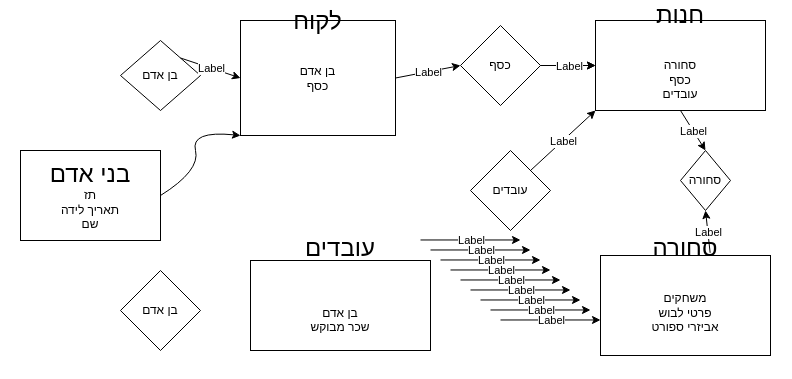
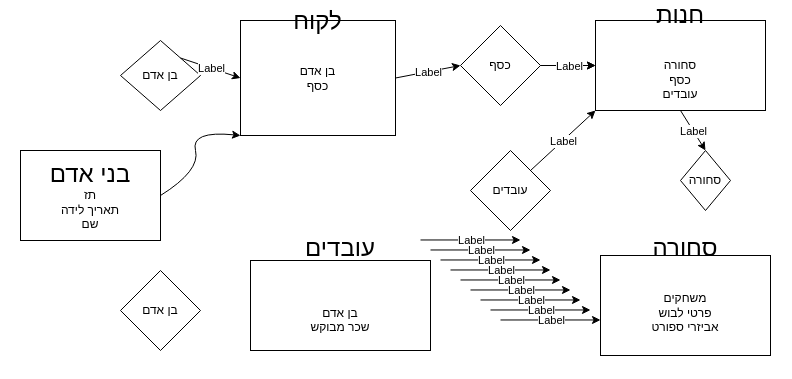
edge "סחורה משחקים פרטי לבוש אביזרי ספורט" -> "סחורה": removed, label "Label"
